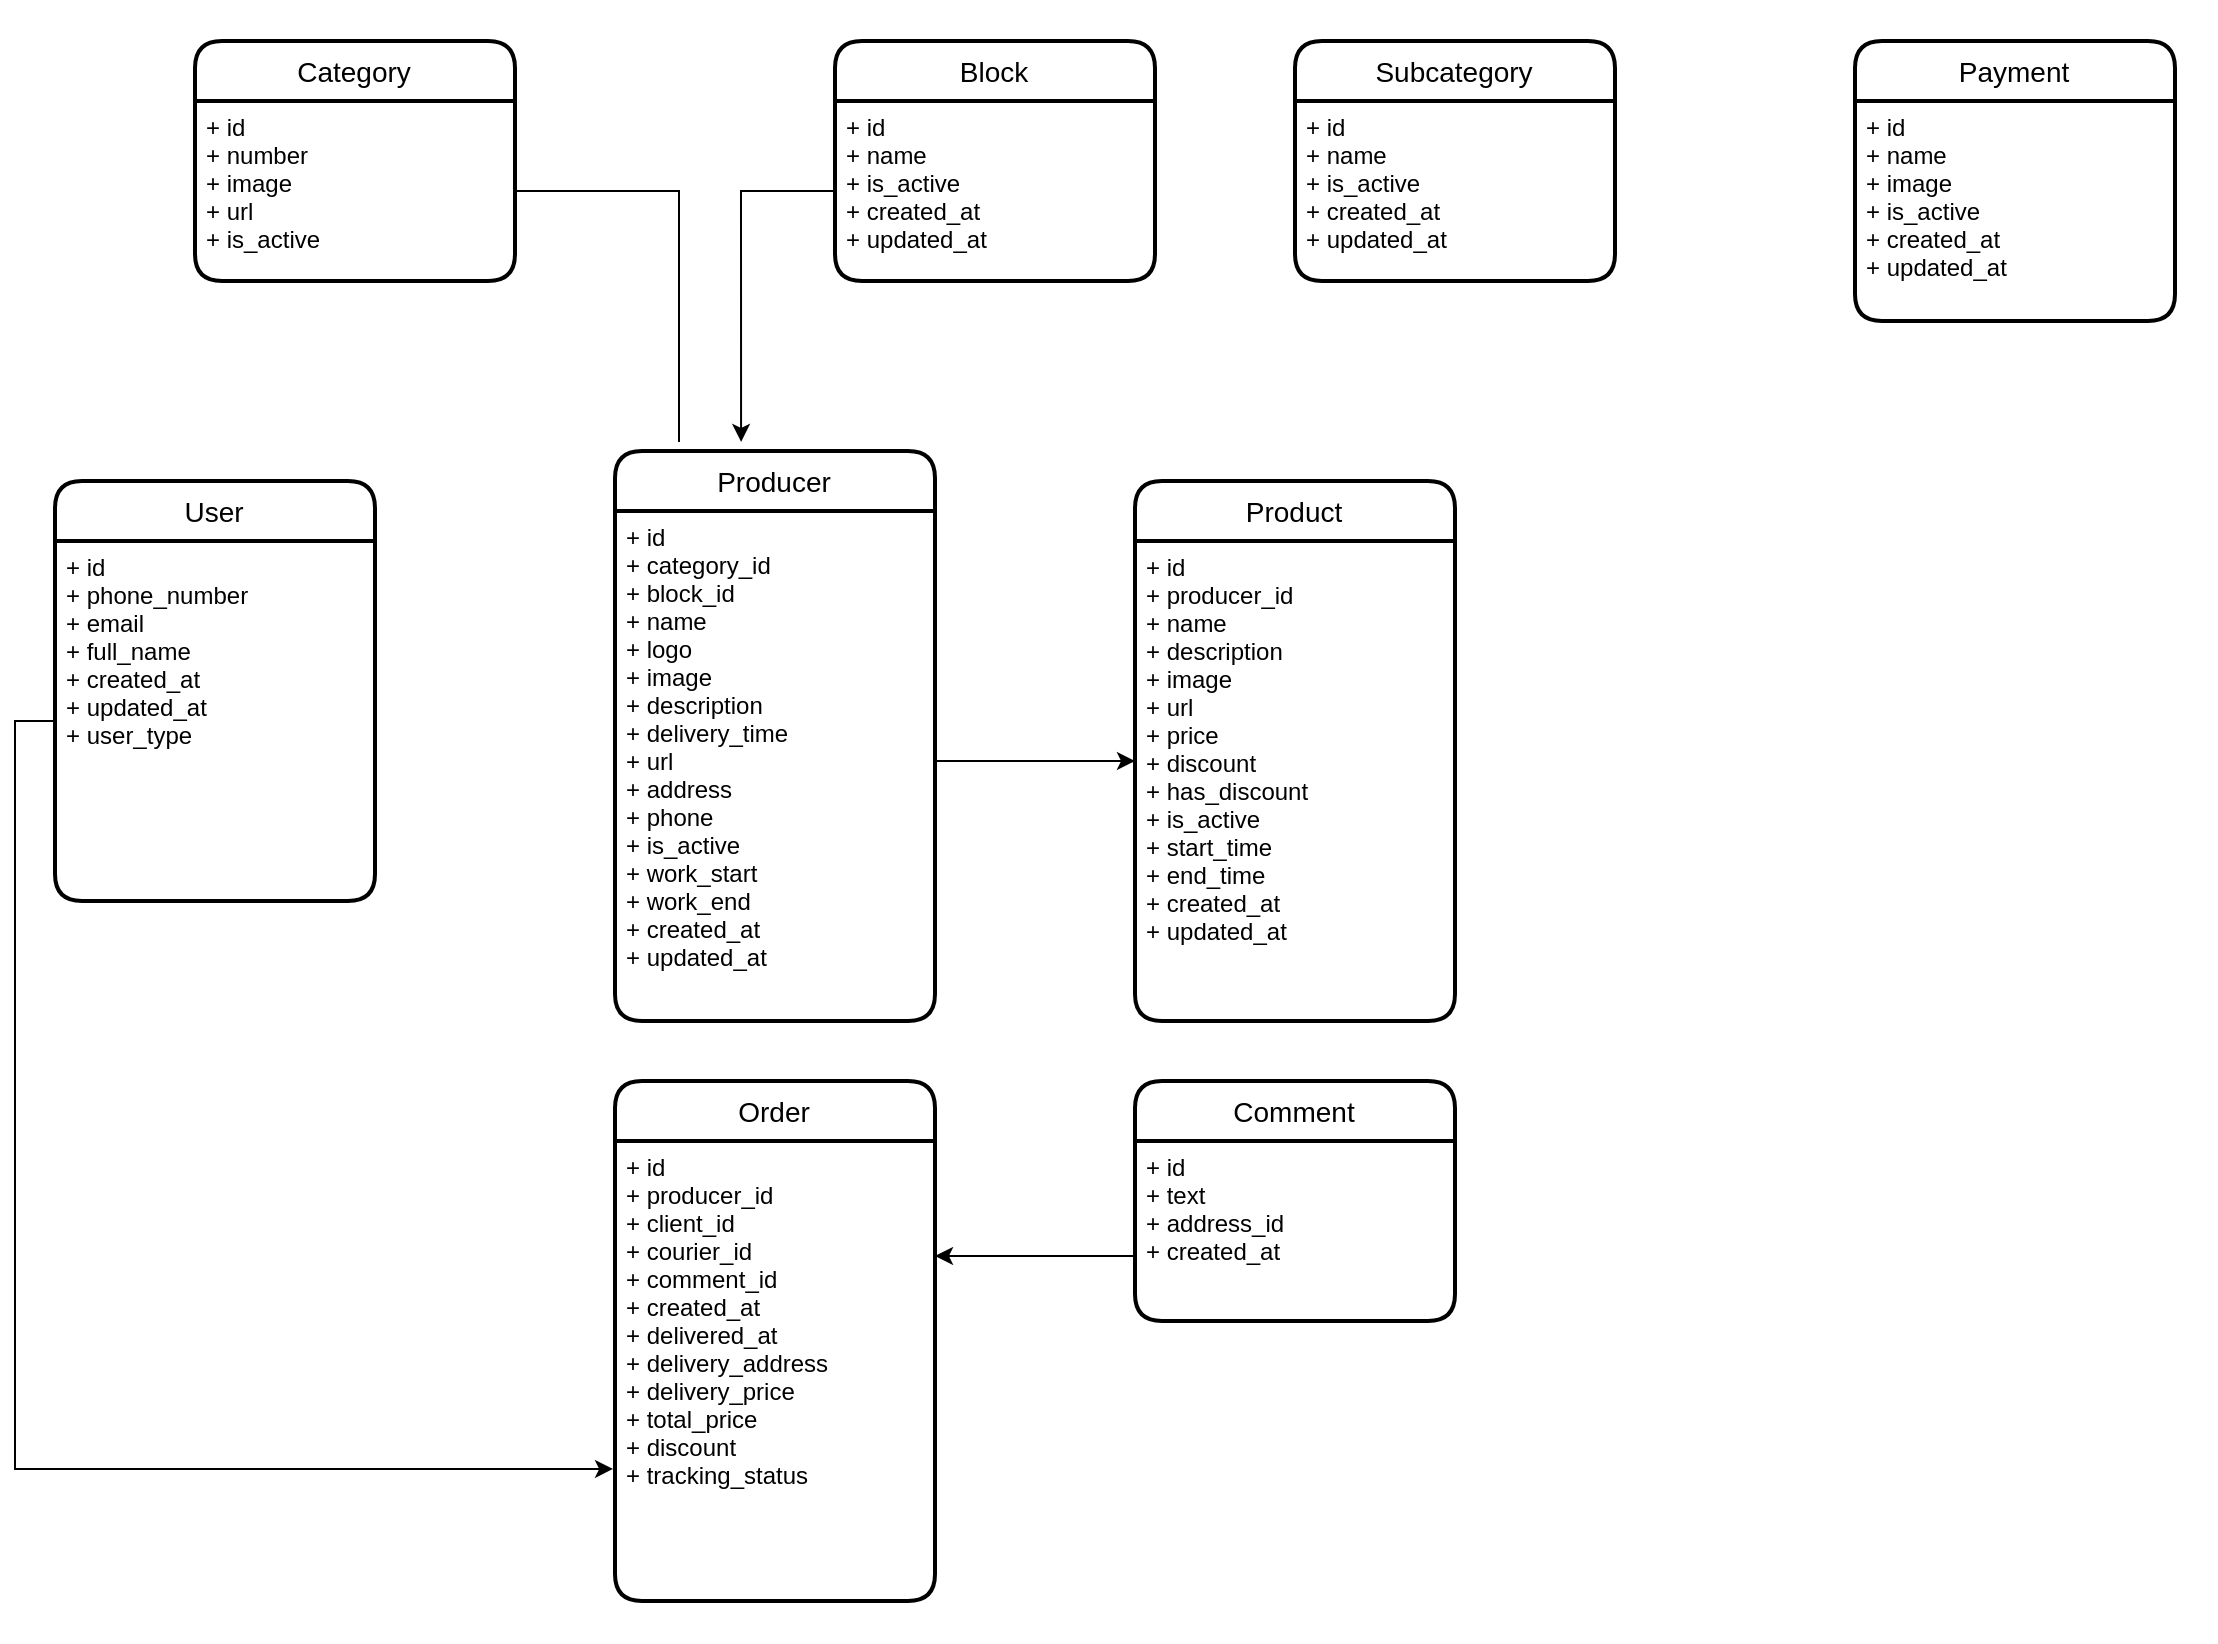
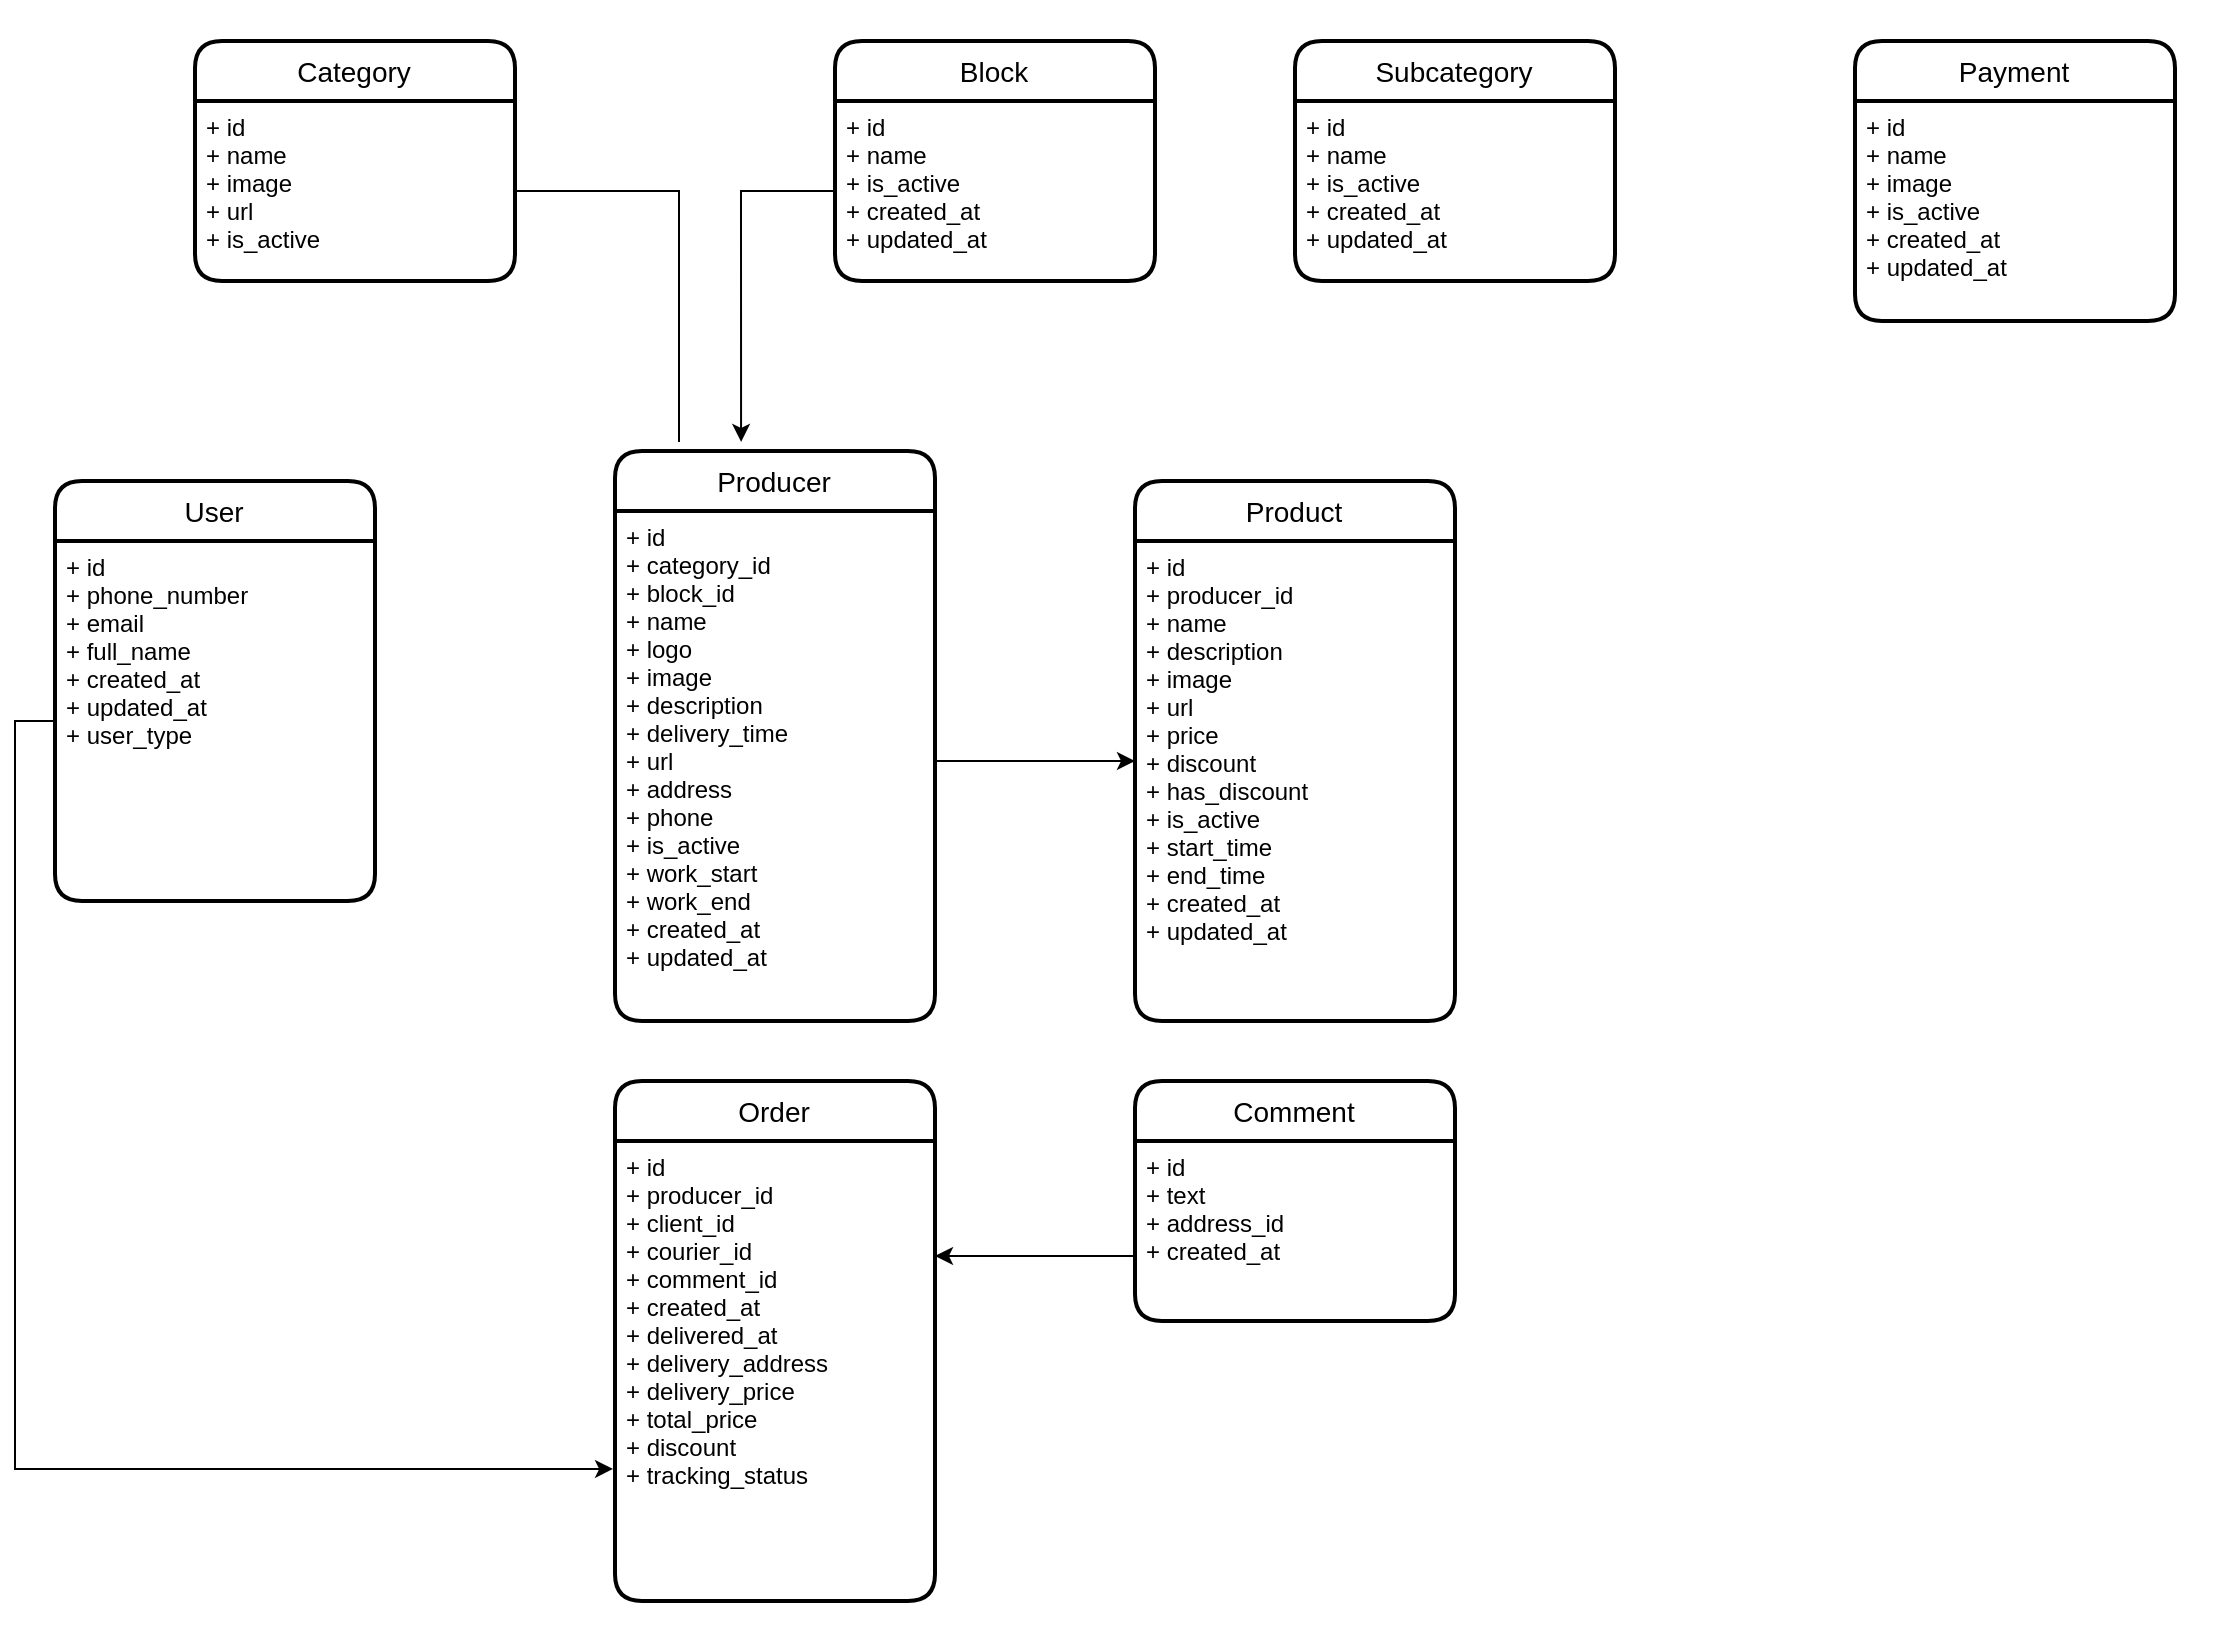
node "+ id + number + image + url + is_active": label "+ id + number + image + url + is_active" -> "+ id + name + image + url + is_active"
